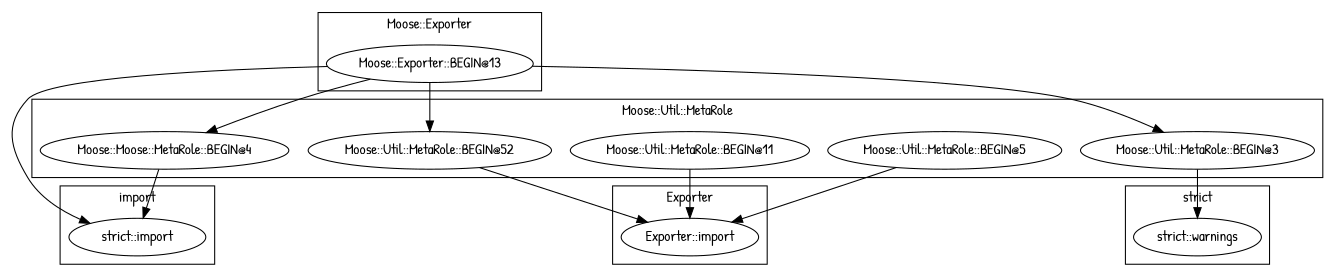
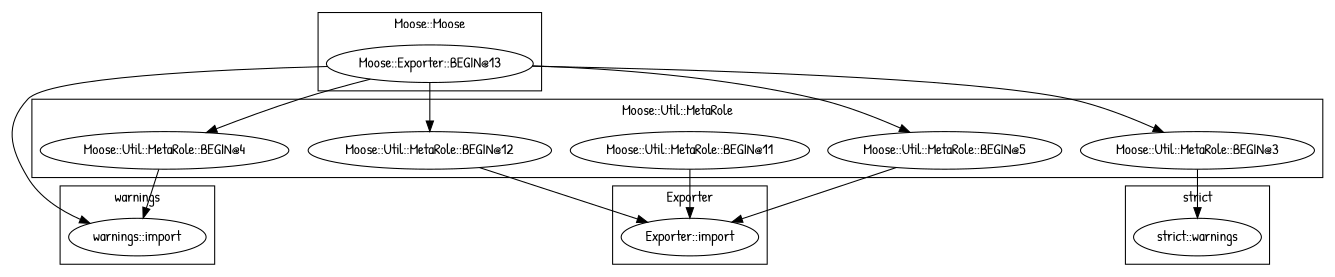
cluster "Moose::Exporter": label "Moose::Exporter" -> "Moose::Moose"
edge "Moose::Exporter::BEGIN@13" -> "Moose::Util::MetaRole::BEGIN@5": added
node "Moose::Moose::MetaRole::BEGIN@4": label "Moose::Moose::MetaRole::BEGIN@4" -> "Moose::Util::MetaRole::BEGIN@4"
node "Moose::Util::MetaRole::BEGIN@52": label "Moose::Util::MetaRole::BEGIN@52" -> "Moose::Util::MetaRole::BEGIN@12"
cluster "import": label "import" -> "warnings"
node "strict::import": label "strict::import" -> "warnings::import"
